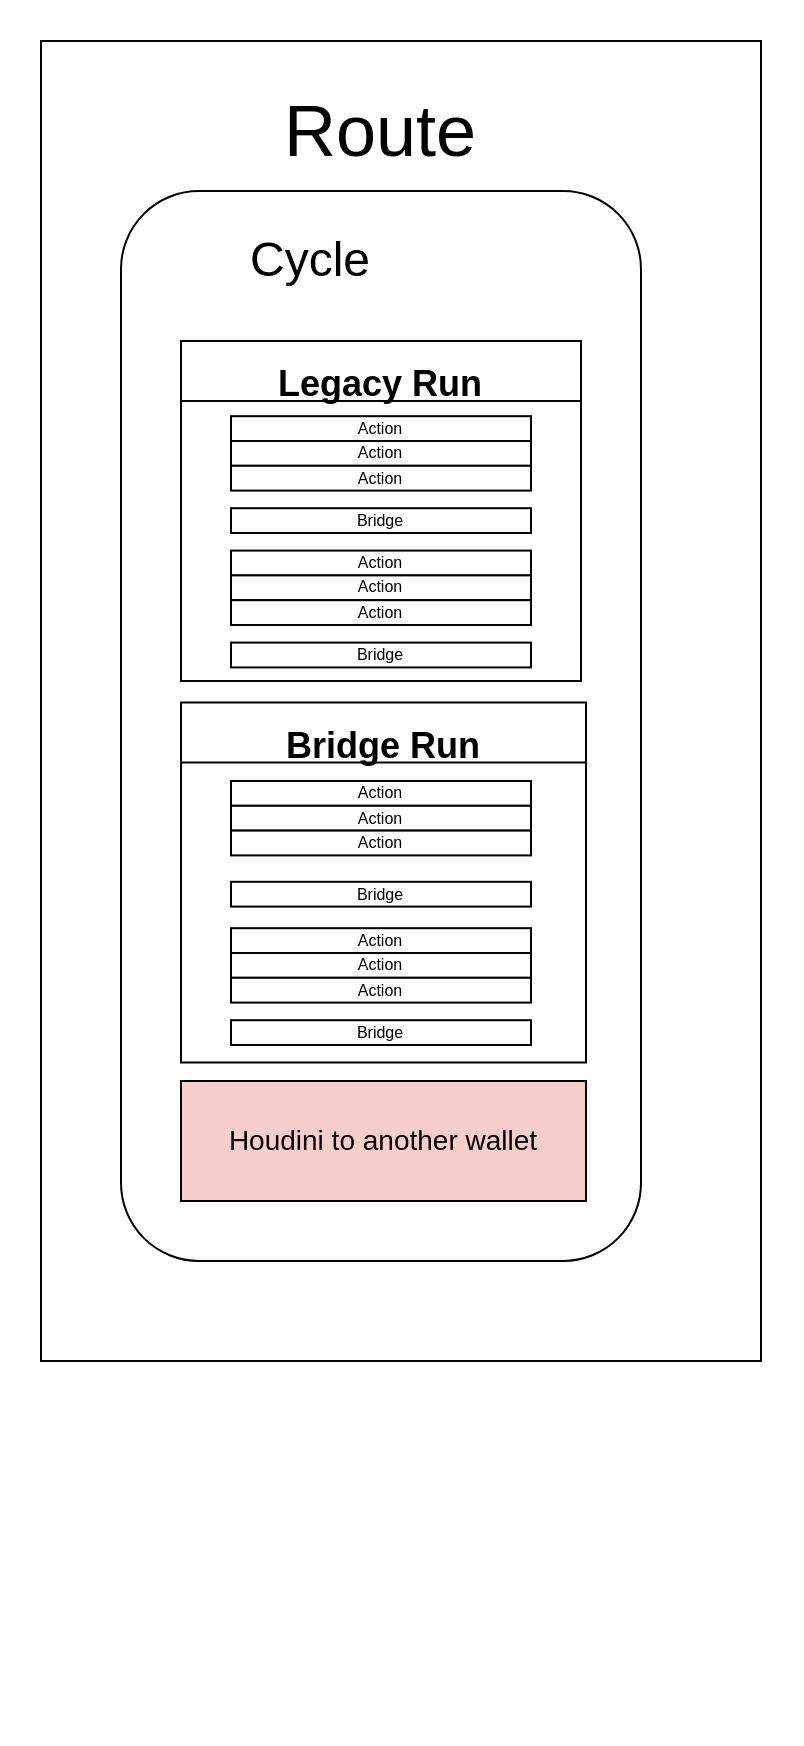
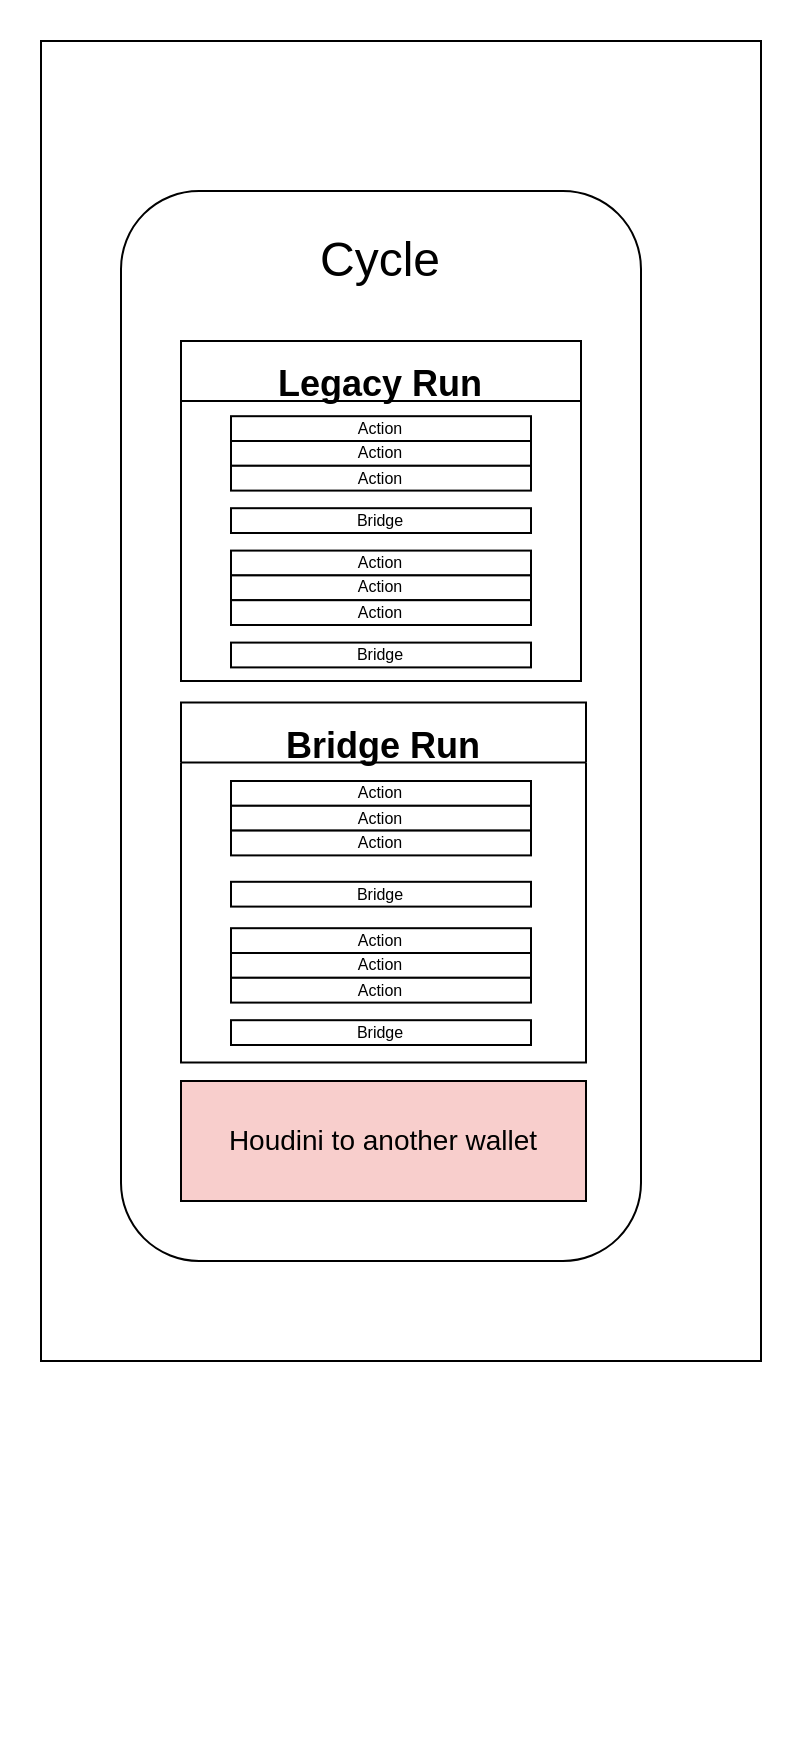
node "Route": removed
node "Cycle": moved (311, 251) -> (381, 251)
